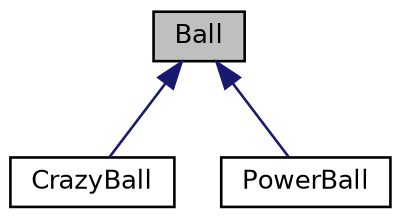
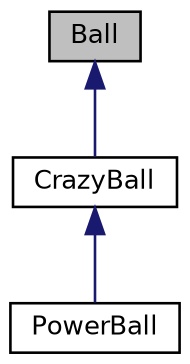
edge "PowerBall" -> "Ball": now "PowerBall" -> "CrazyBall"
